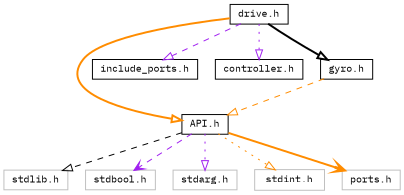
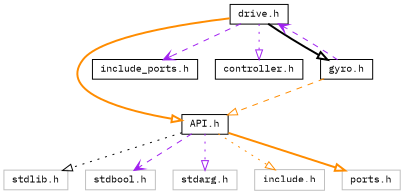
edge "drive.h" -> "include_ports.h": arrowhead onormal -> vee
edge "gyro.h" -> "drive.h": added
edge "API.h" -> "stdlib.h": style dashed -> dotted
edge "API.h" -> "ports.h": arrowhead vee -> onormal
node "stdint.h": label "stdint.h" -> "include.h"
